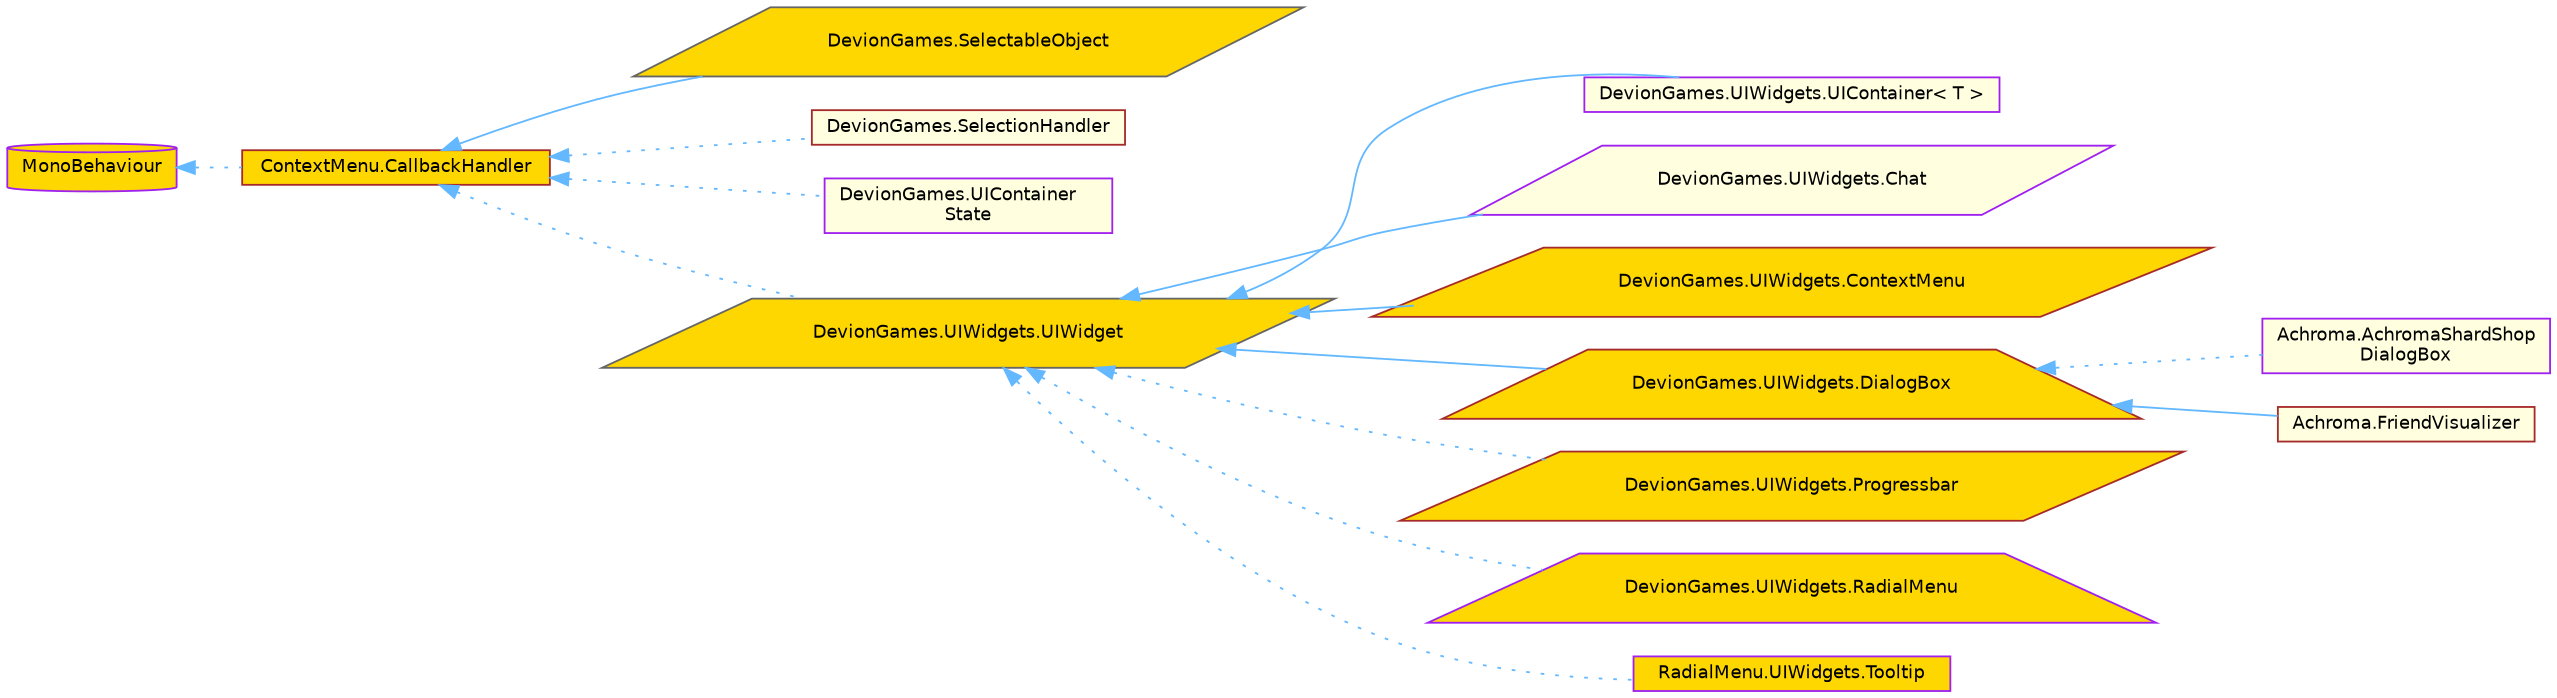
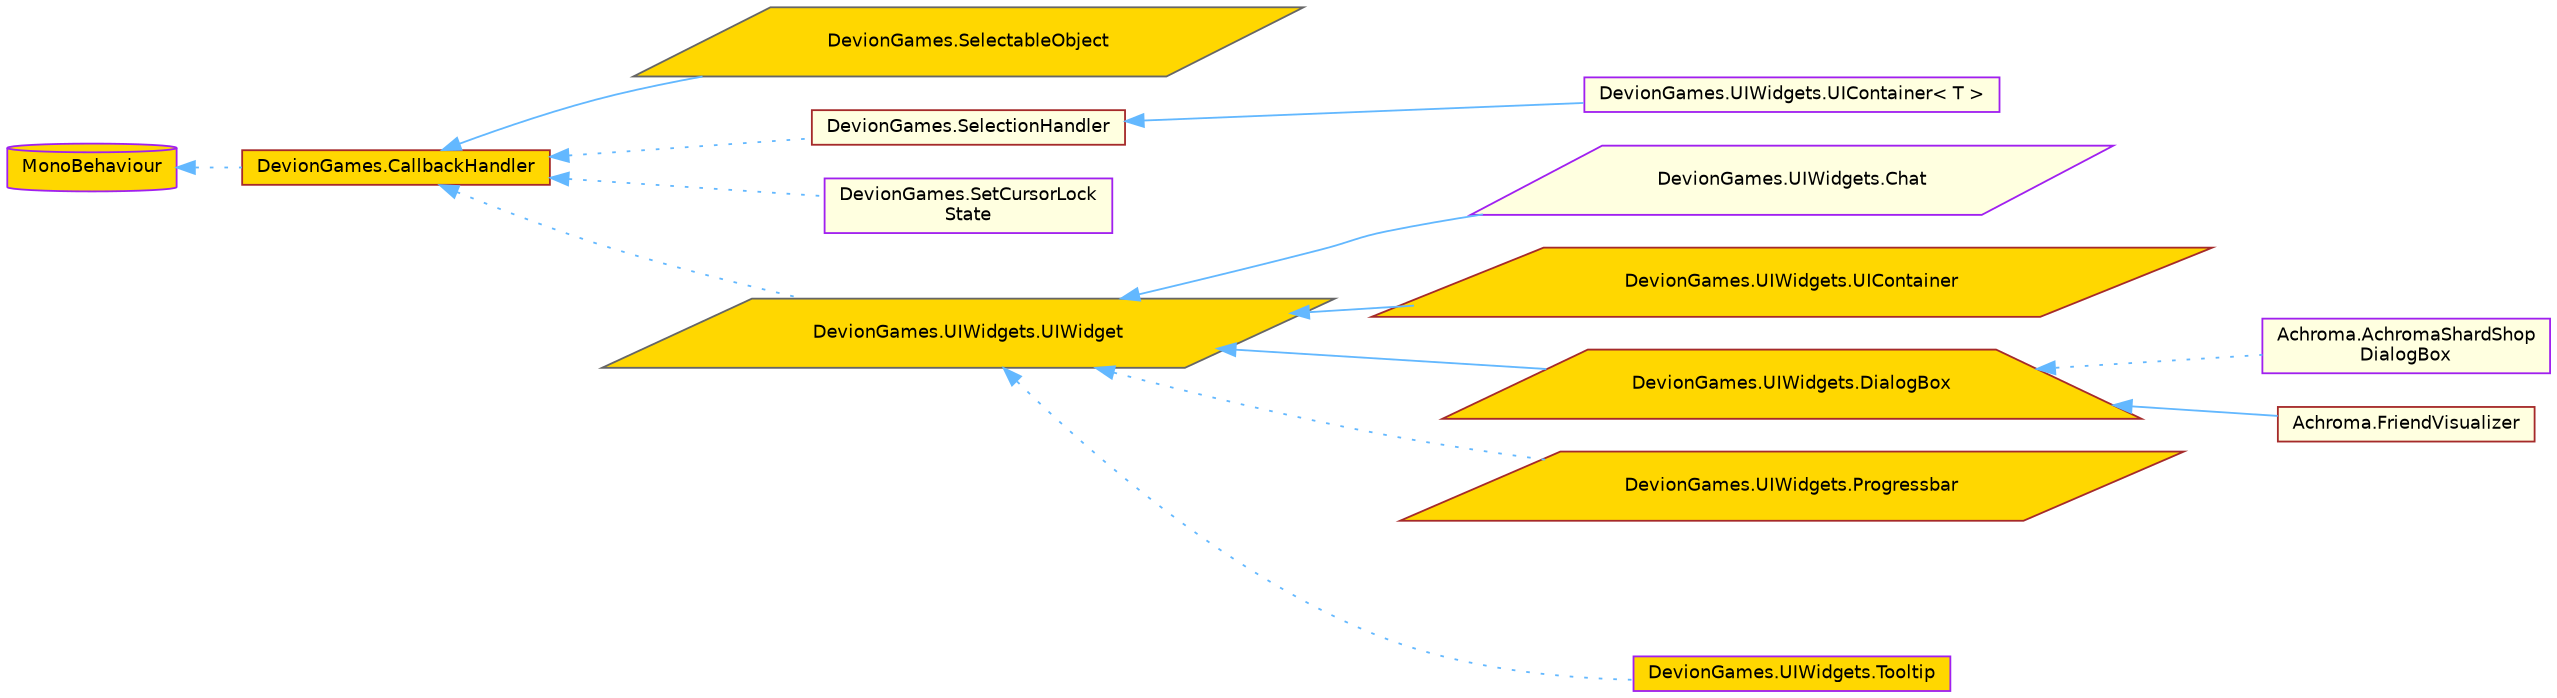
edge "DevionGames.UIWidgets.UIContainer< T >" -> "DevionGames.UIWidgets.UIWidget": now "DevionGames.UIWidgets.UIContainer< T >" -> "DevionGames.SelectionHandler"
node "ContextMenu.CallbackHandler": label "ContextMenu.CallbackHandler" -> "DevionGames.CallbackHandler"
node "DevionGames.UIContainer State": label "DevionGames.UIContainer State" -> "DevionGames.SetCursorLock State"
node "DevionGames.UIWidgets.ContextMenu": label "DevionGames.UIWidgets.ContextMenu" -> "DevionGames.UIWidgets.UIContainer"
node "DevionGames.UIWidgets.RadialMenu": removed
node "RadialMenu.UIWidgets.Tooltip": label "RadialMenu.UIWidgets.Tooltip" -> "DevionGames.UIWidgets.Tooltip"
